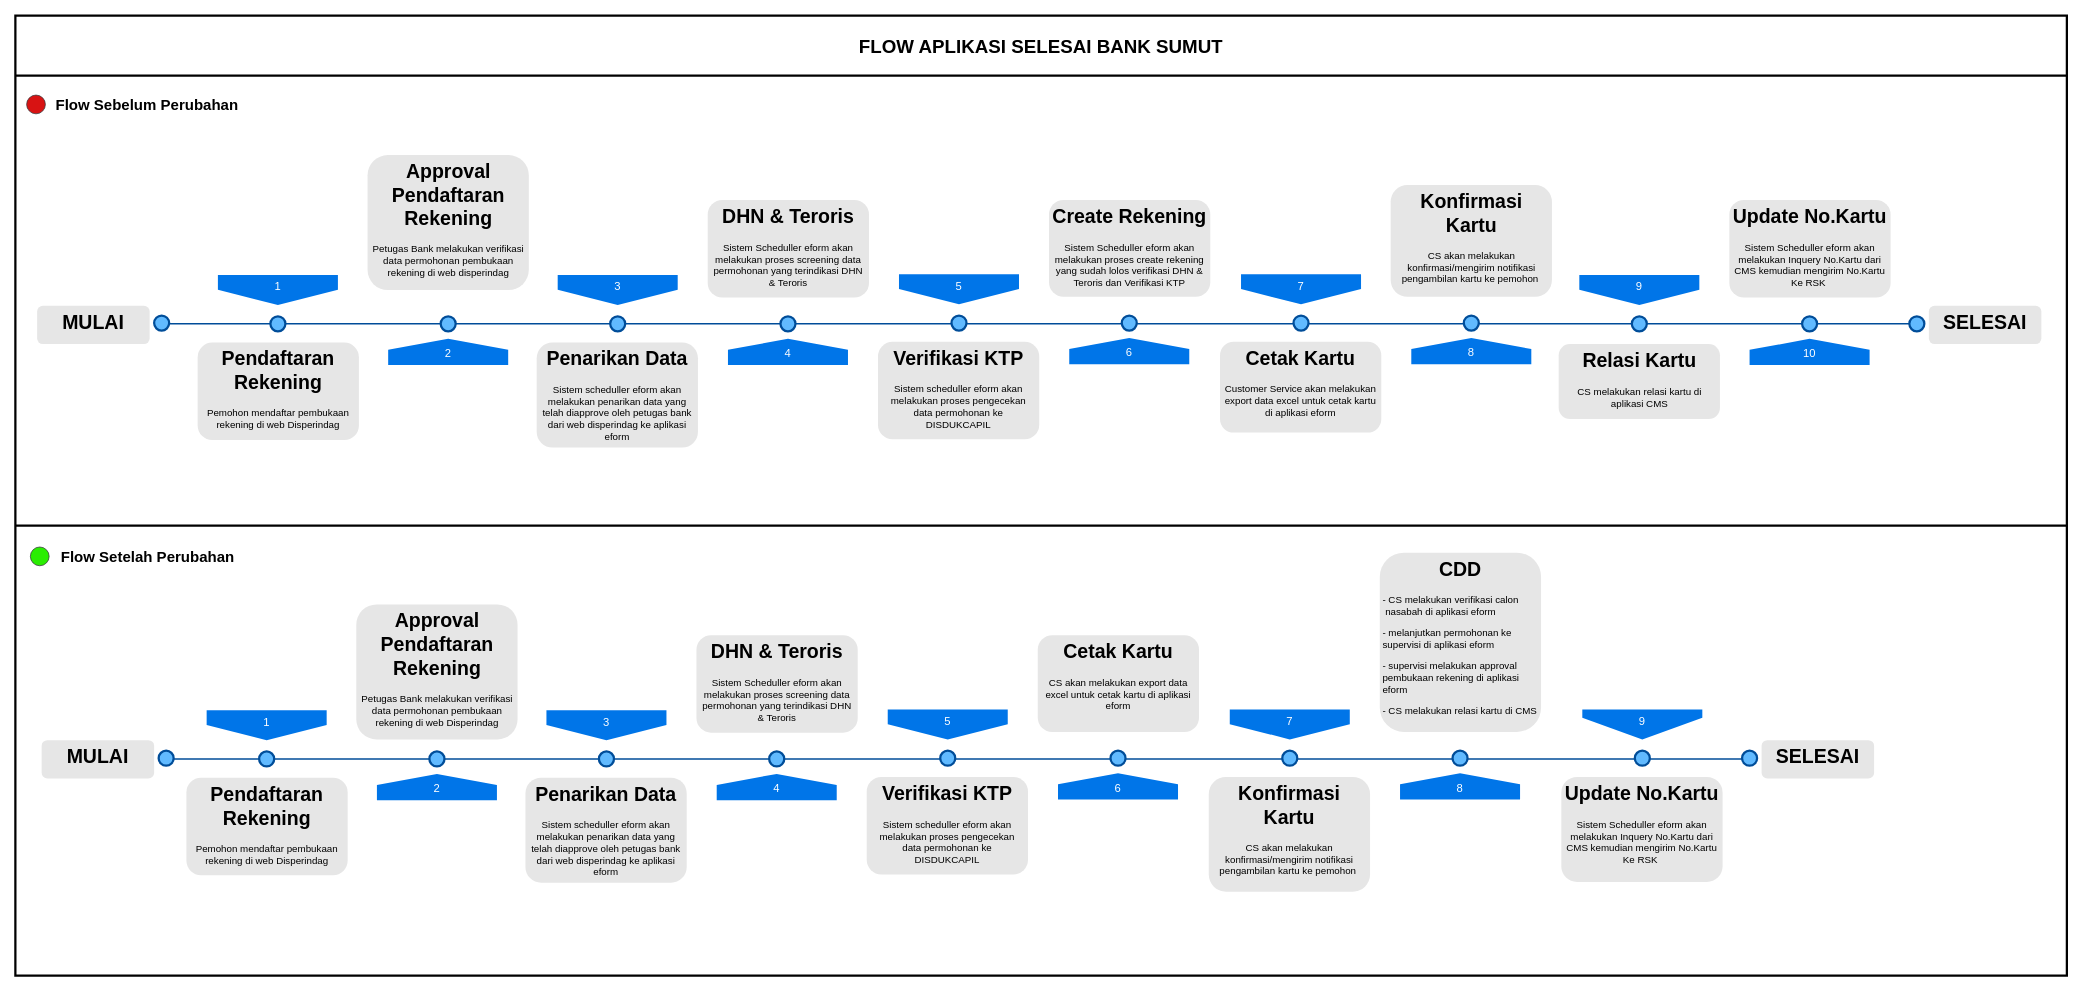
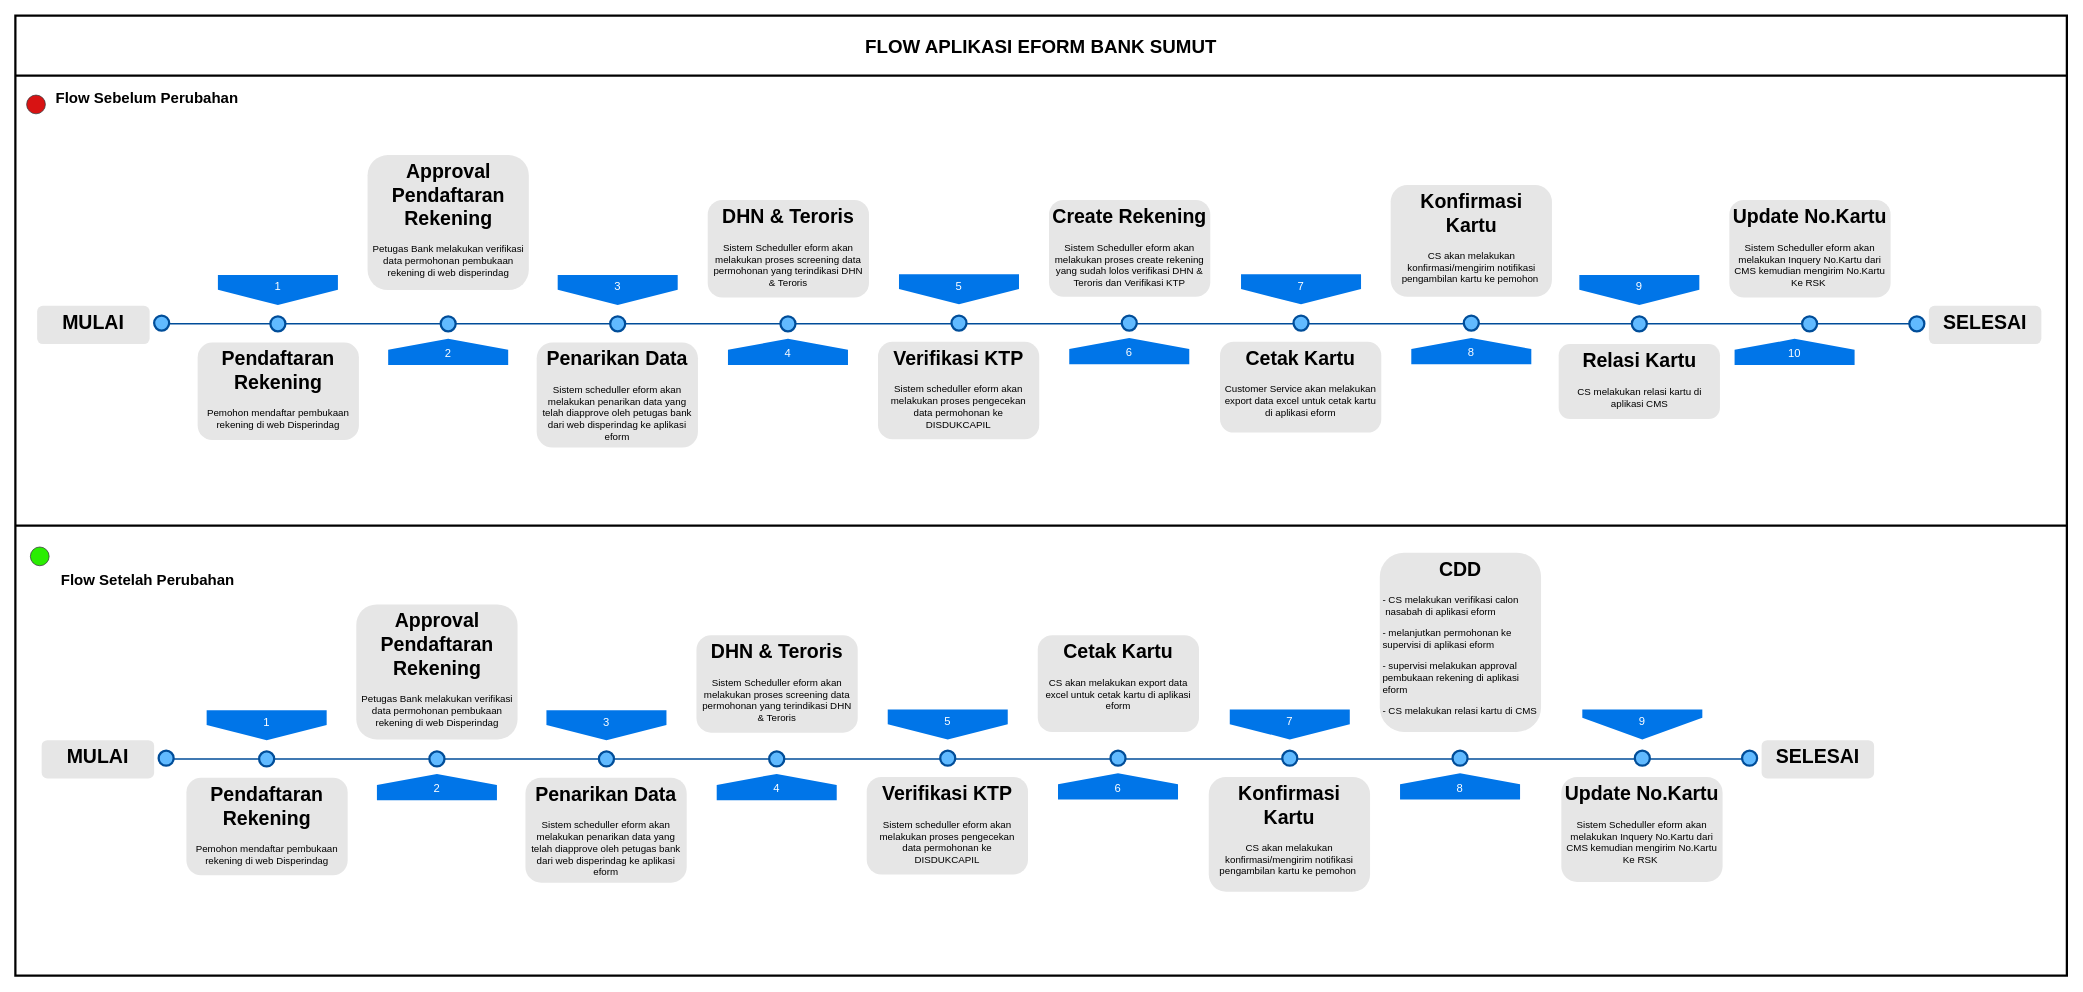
node "FLOW APLIKASI SELESAI BANK SUMUT": label "FLOW APLIKASI SELESAI BANK SUMUT" -> "FLOW APLIKASI EFORM BANK SUMUT"
node "Flow Sebelum Perubahan": moved (176, 104) -> (176, 97)
node "10": moved (1809, 352) -> (1794, 352)
node "Flow Setelah Perubahan": moved (201, 556) -> (201, 579)
